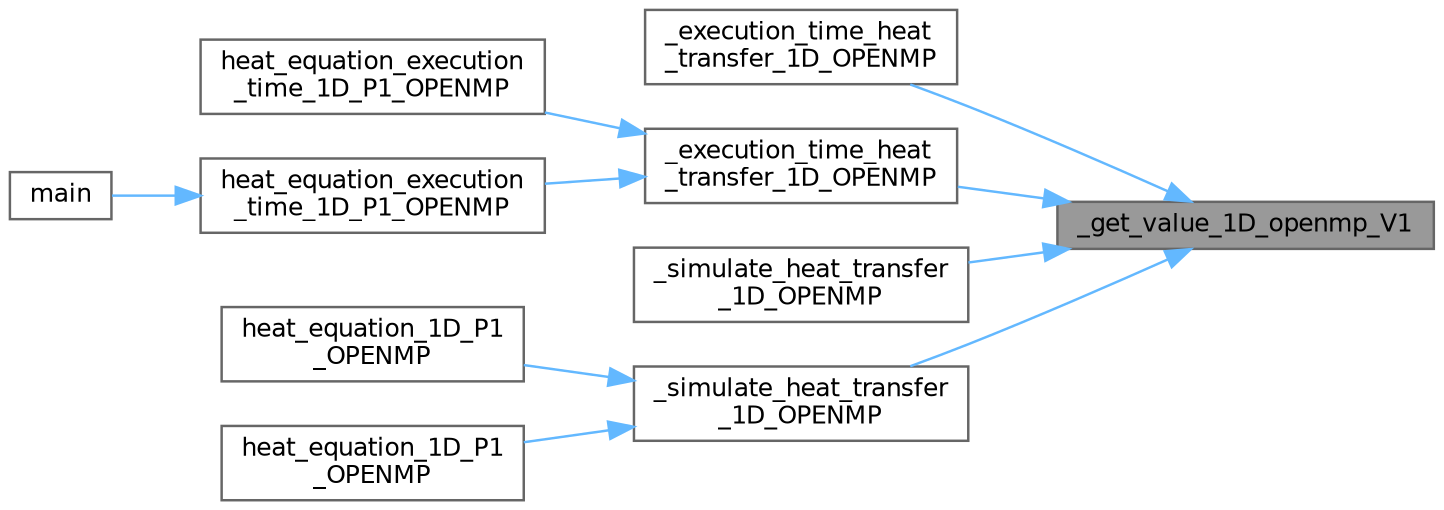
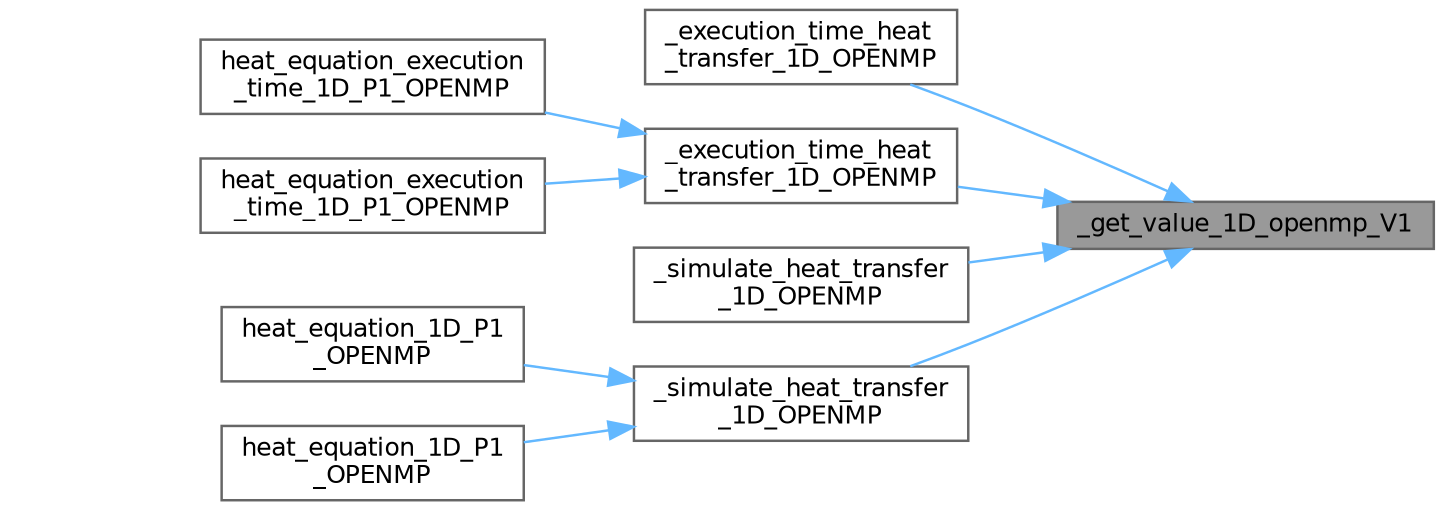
node "main": removed
